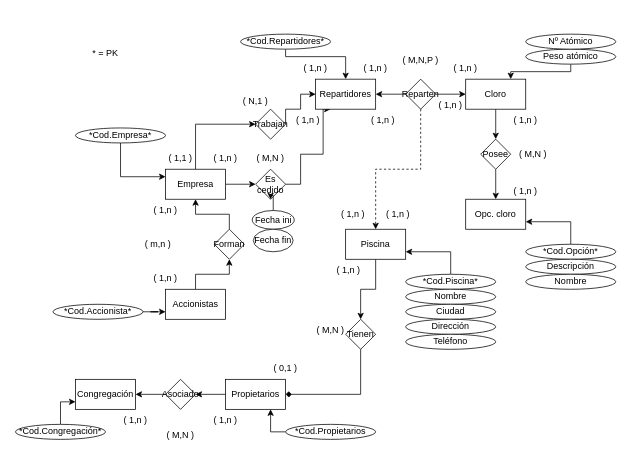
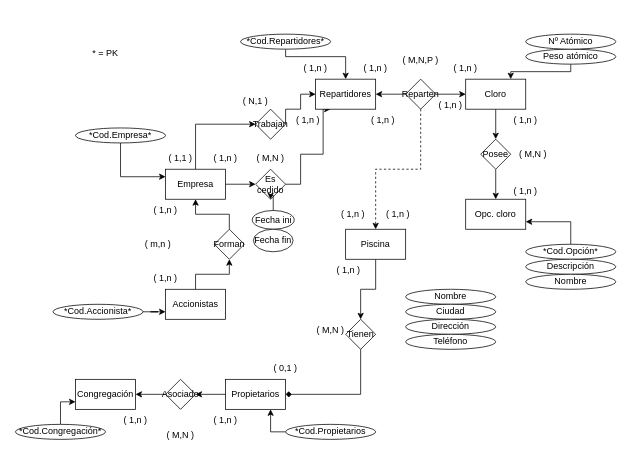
edge "*Cod.Piscina*" -> "Piscina": removed
node "*Cod.Piscina*": removed
